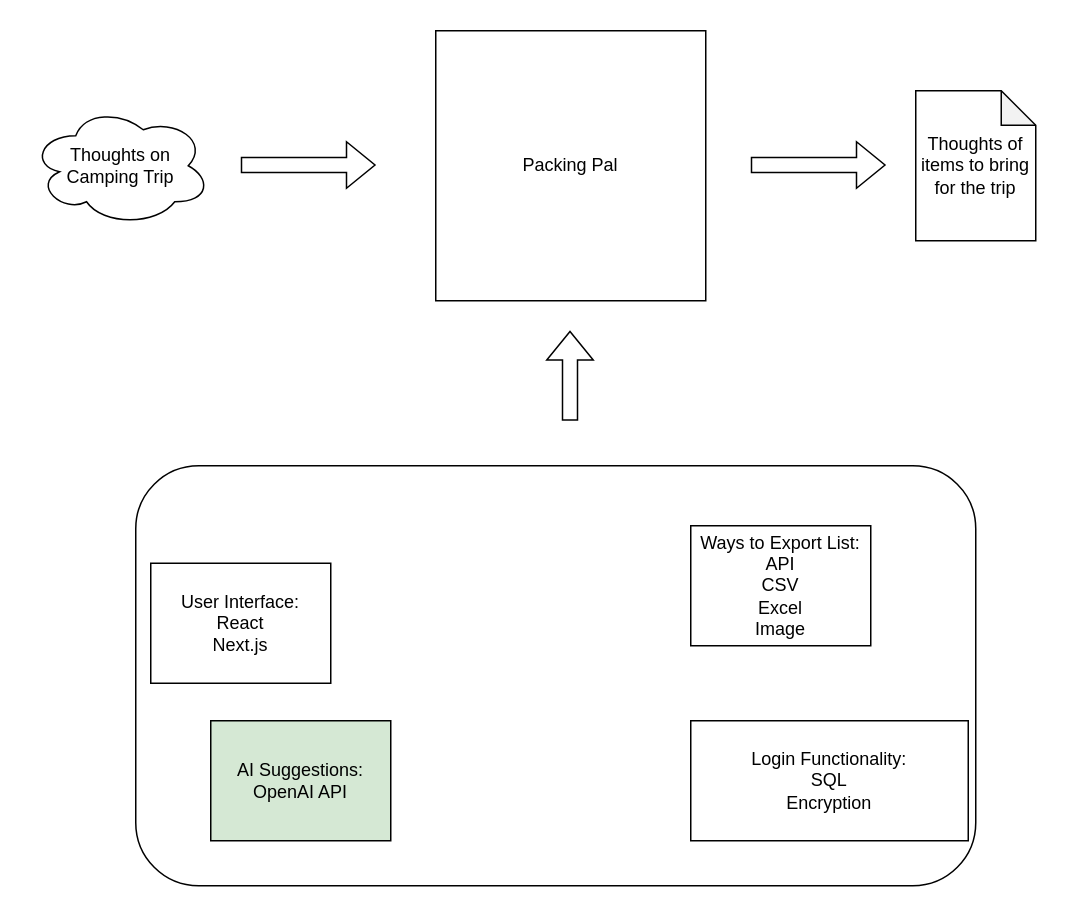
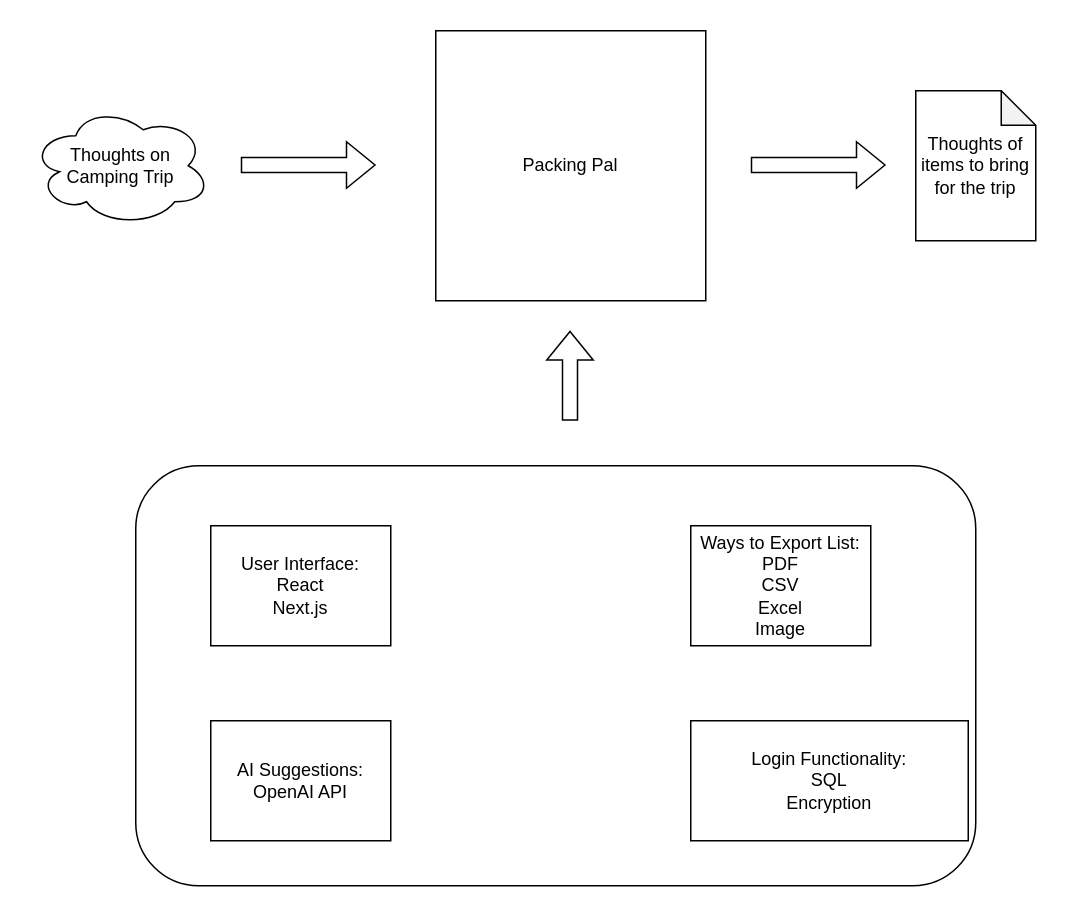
node "Ways to Export List: API CSV Excel Image": label "Ways to Export List: API CSV Excel Image" -> "Ways to Export List: PDF CSV Excel Image"
node "User Interface: React Next.js": moved (241, 623) -> (301, 586)
node "AI Suggestions: OpenAI API": fillcolor #d5e8d4 -> #ffffff
